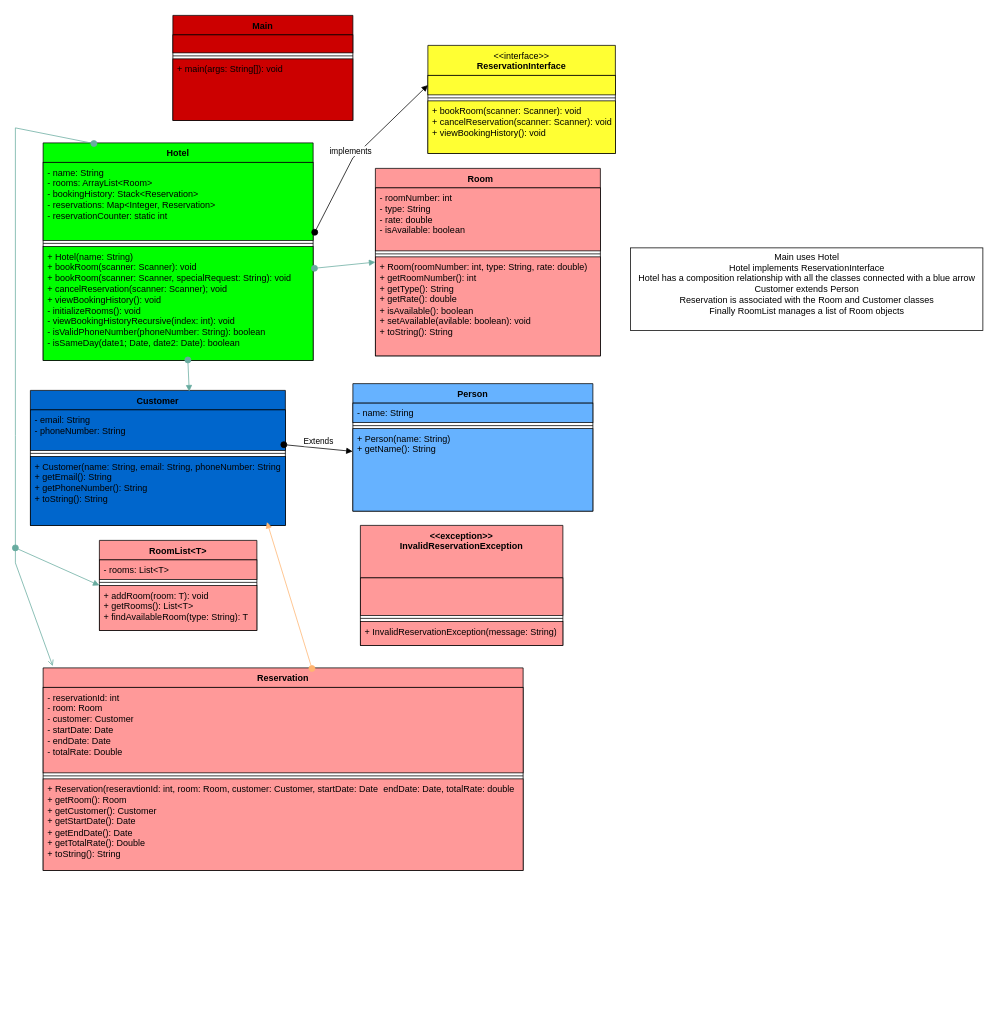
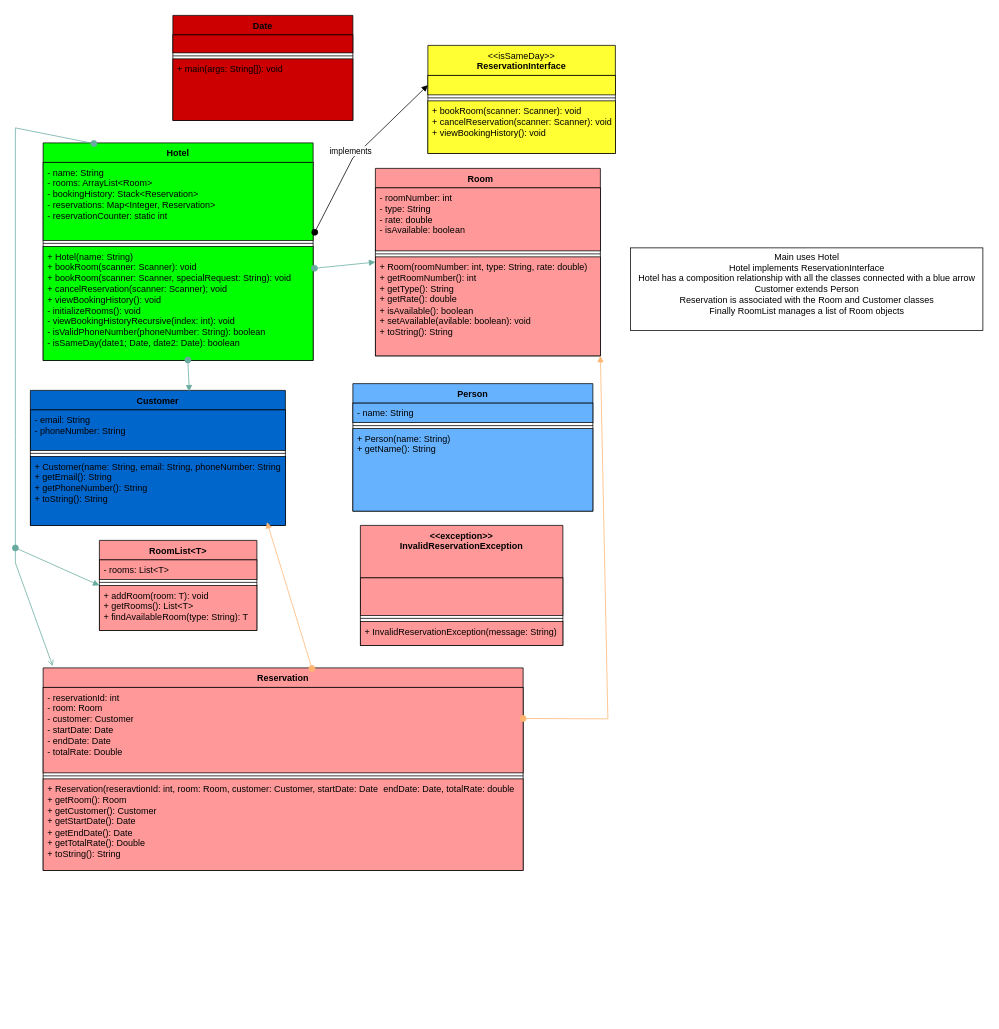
node "Main": label "Main" -> "Date"
node "<<interface>> ReservationInterface": label "<<interface>> ReservationInterface" -> "<<isSameDay>> ReservationInterface"
edge "- email: String - phoneNumber: String" -- "+ Person(name: String) + getName(): String": removed, label "Extends"
edge "Room" -- "Reservation": added
